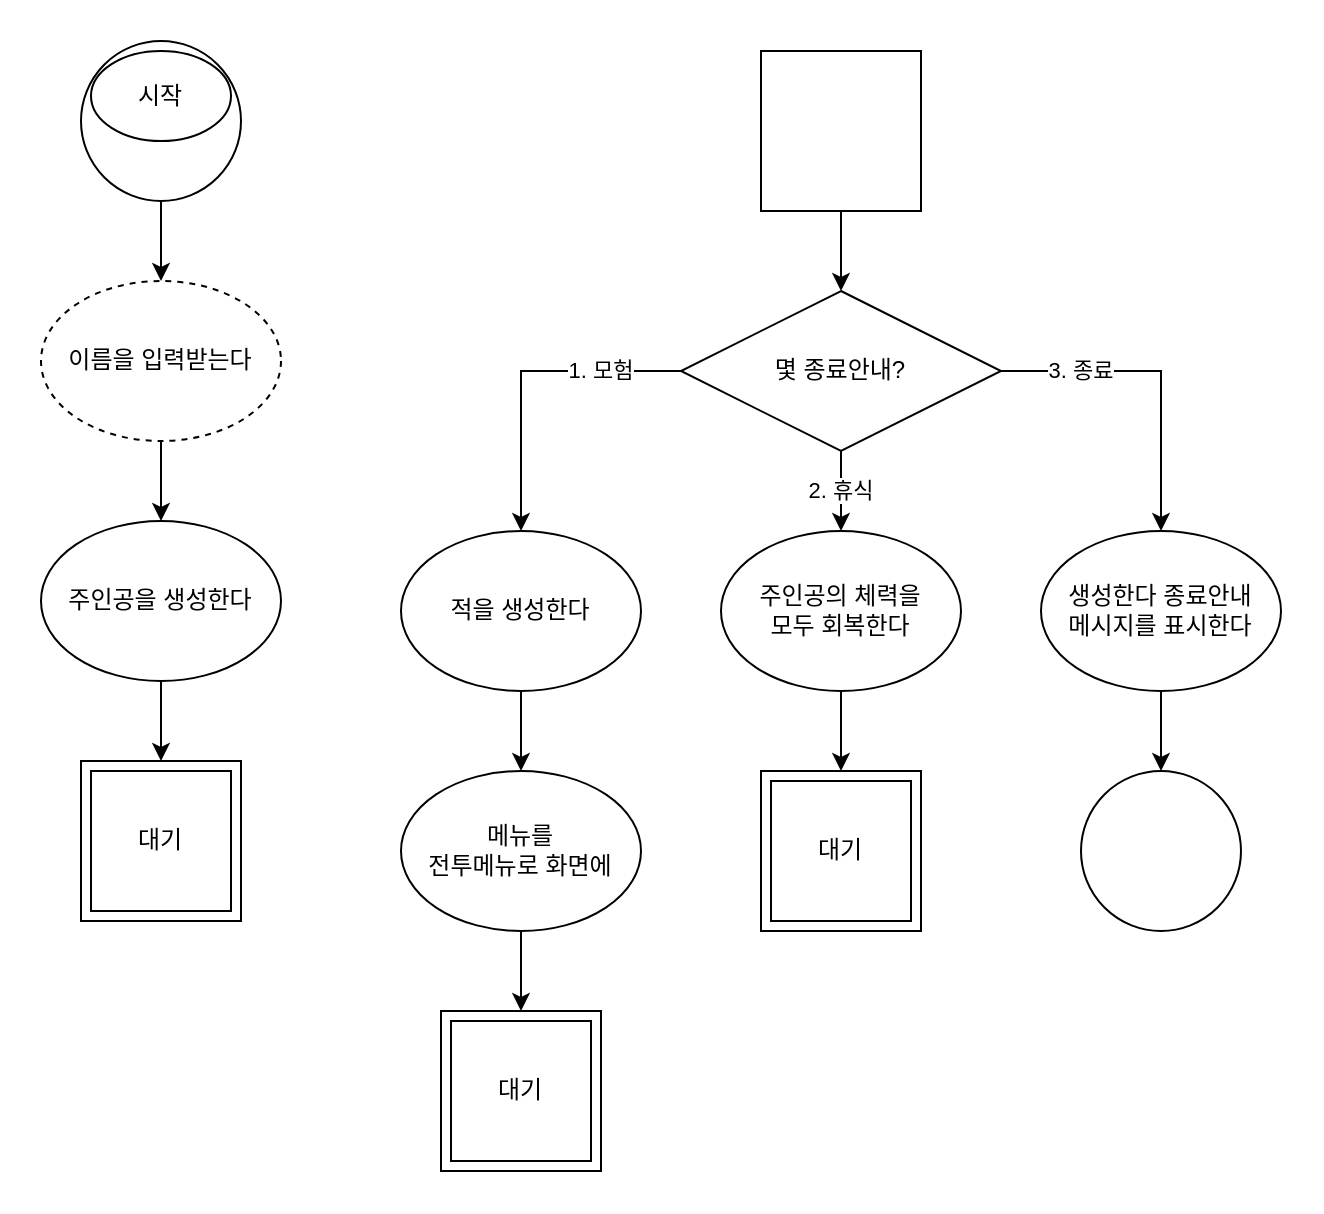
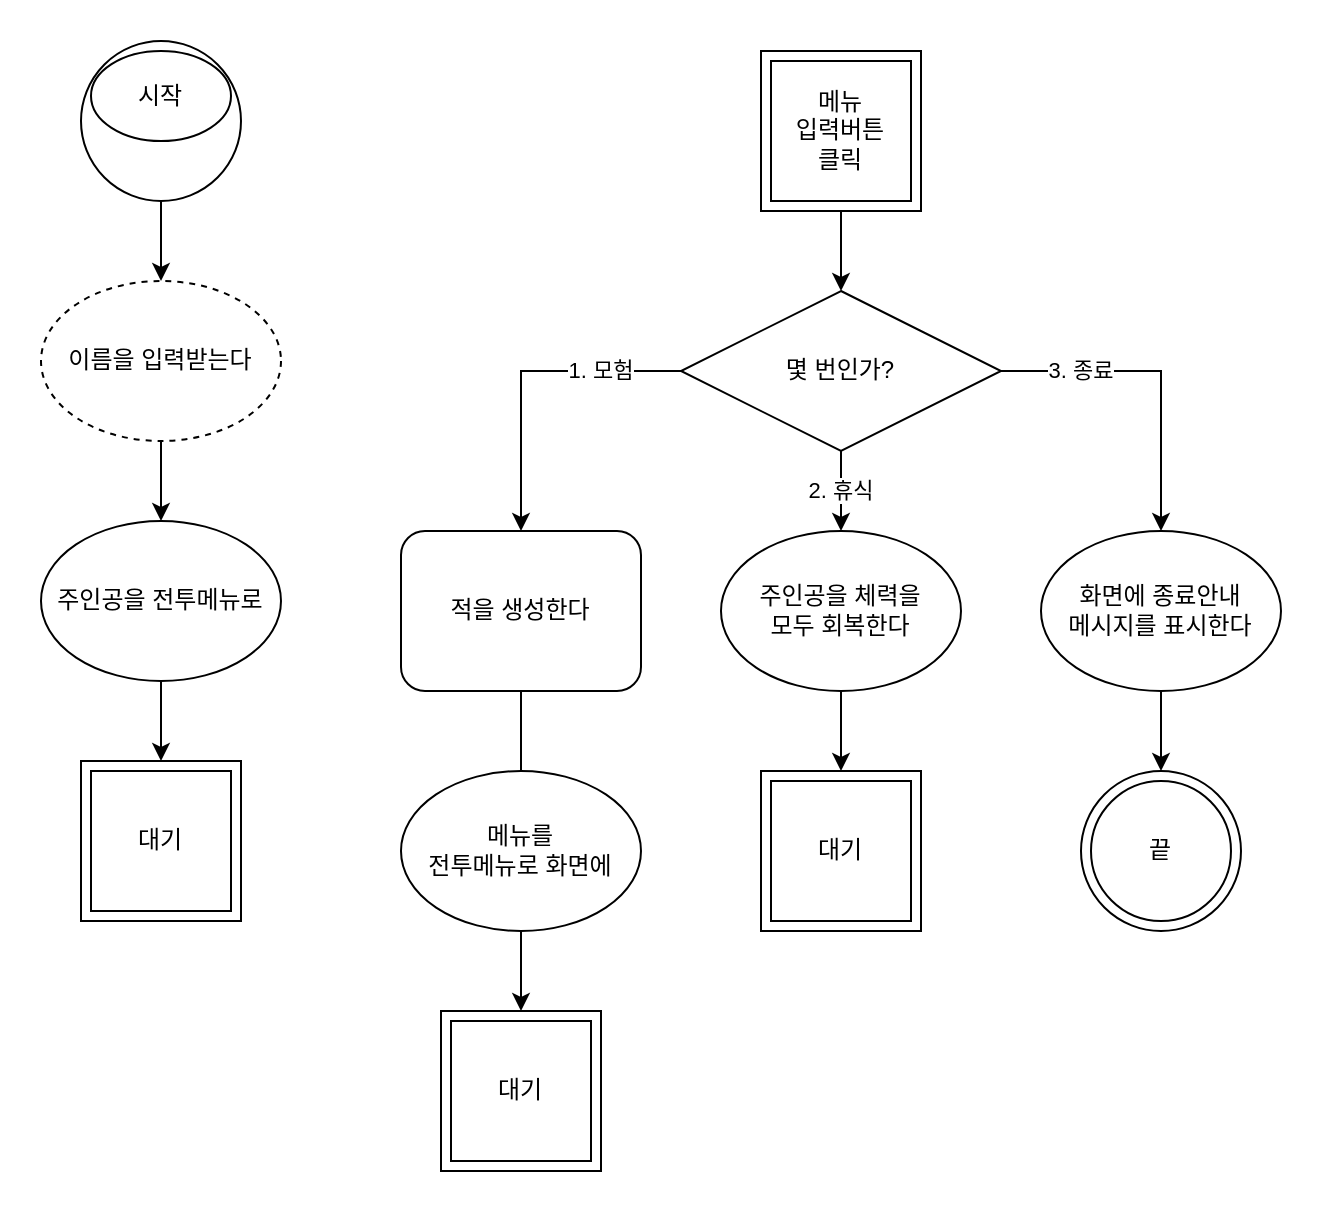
node "메뉴 입력버튼 클릭": added
node "몇 종료안내?": label "몇 종료안내?" -> "몇 번인가?"
node "주인공을 생성한다": label "주인공을 생성한다" -> "주인공을 전투메뉴로"
node "적을 생성한다": shape ellipse -> rounded rectangle
node "주인공의 체력을 모두 회복한다": label "주인공의 체력을 모두 회복한다" -> "주인공을 체력을 모두 회복한다"
node "생성한다 종료안내 메시지를 표시한다": label "생성한다 종료안내 메시지를 표시한다" -> "화면에 종료안내 메시지를 표시한다"
edge "적을 생성한다" -> "메뉴를 전투메뉴로 화면에": arrowhead classic -> none
node "끝": added
